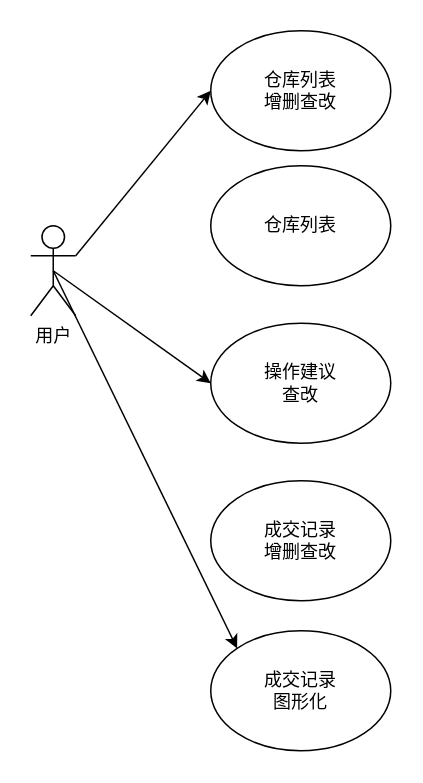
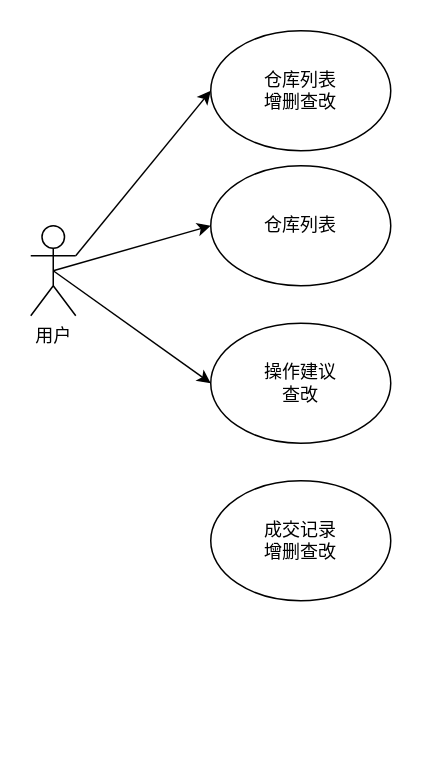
edge "用户" -> "仓库列表": added
edge "用户" -> "成交记录 图形化": removed
node "成交记录 图形化": removed
